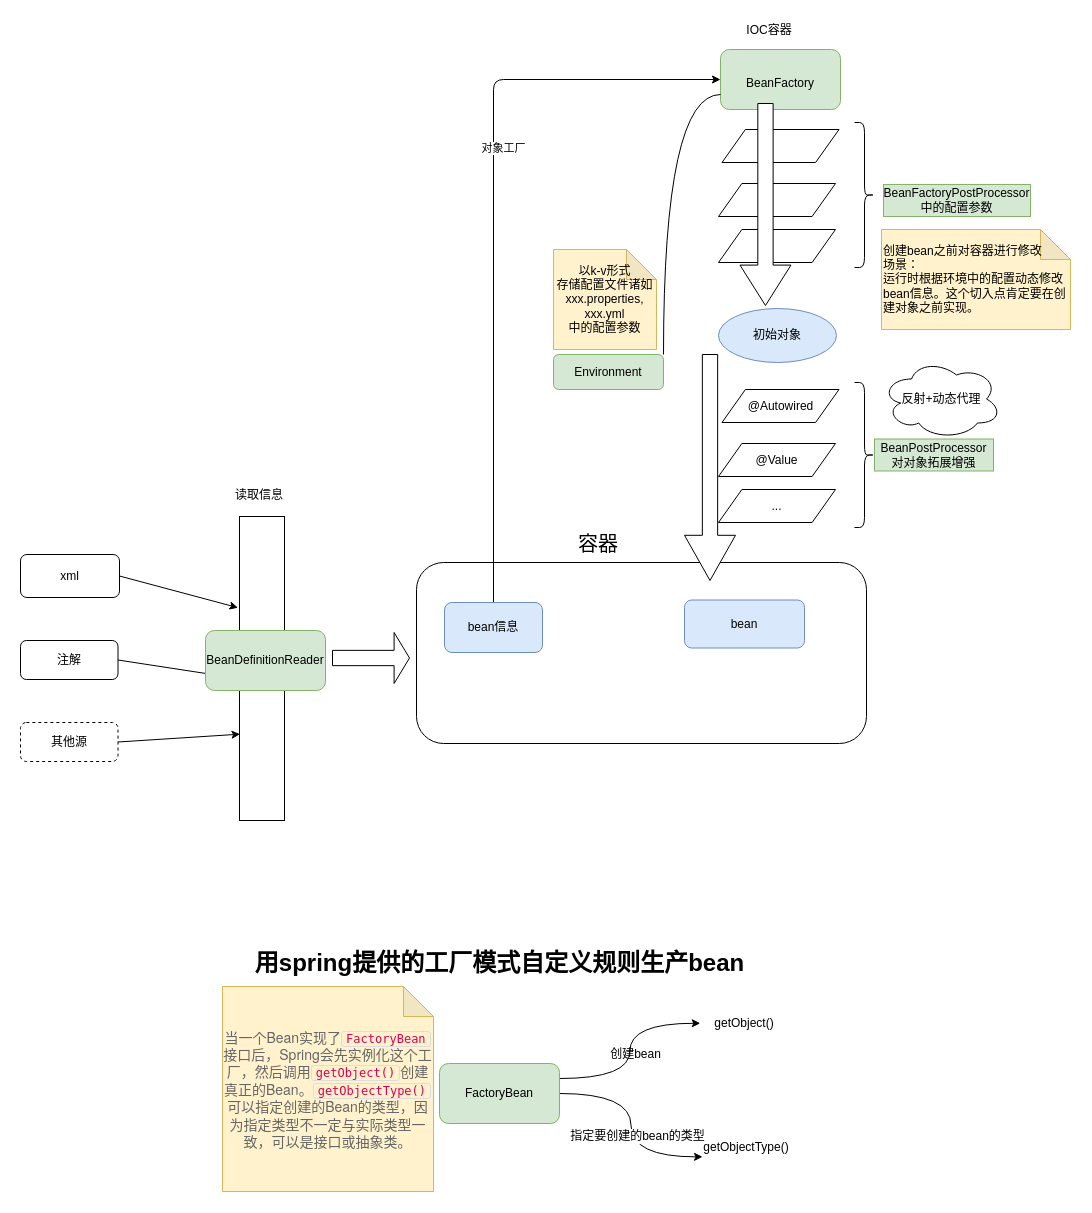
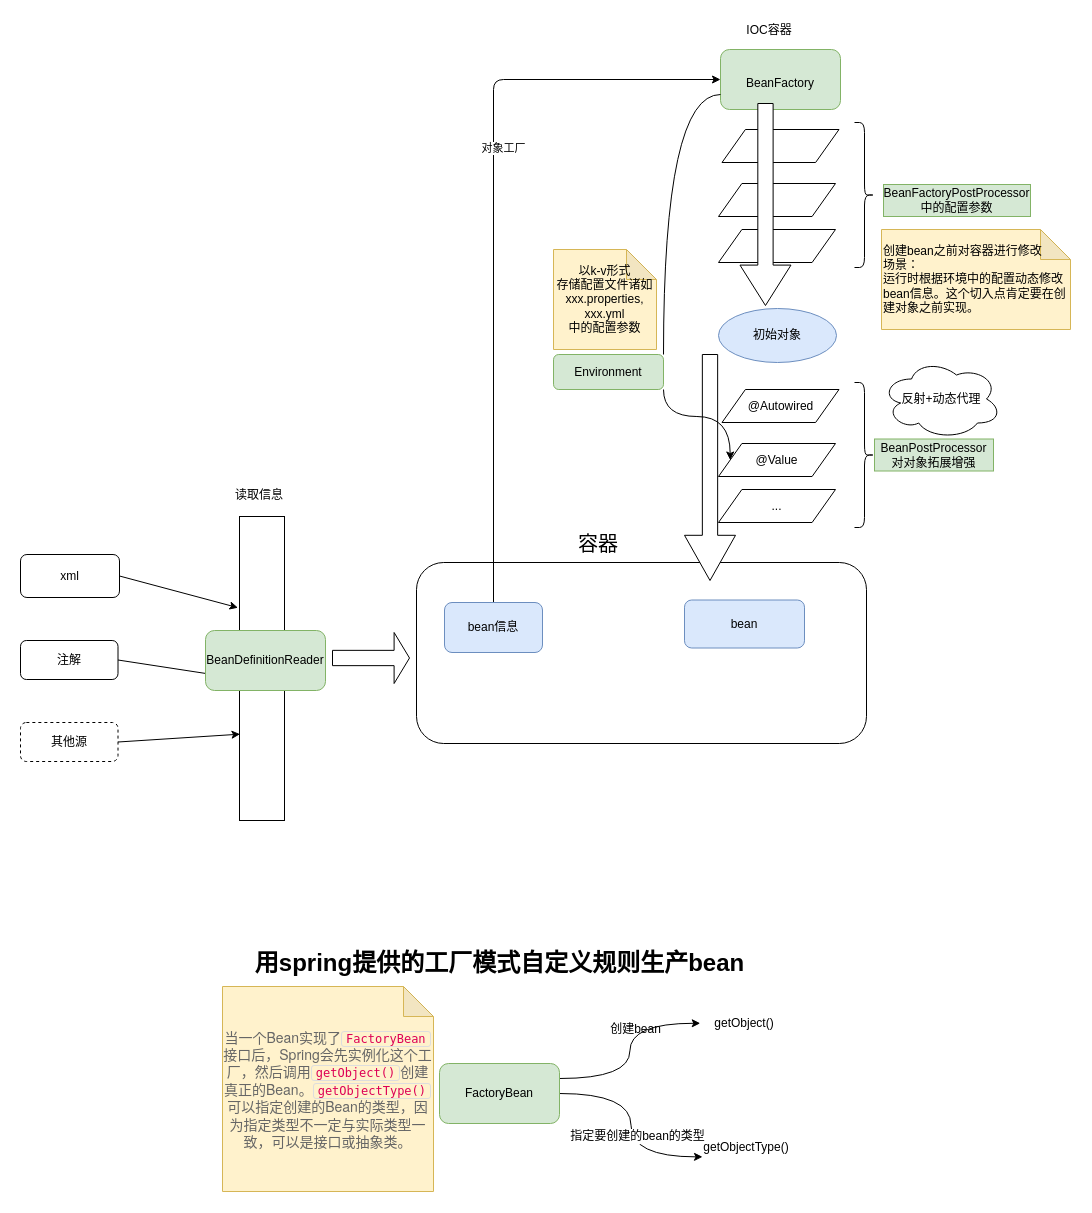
edge "Environment" -> "@Value": added
node "创建bean": moved (636, 1055) -> (636, 1030)
